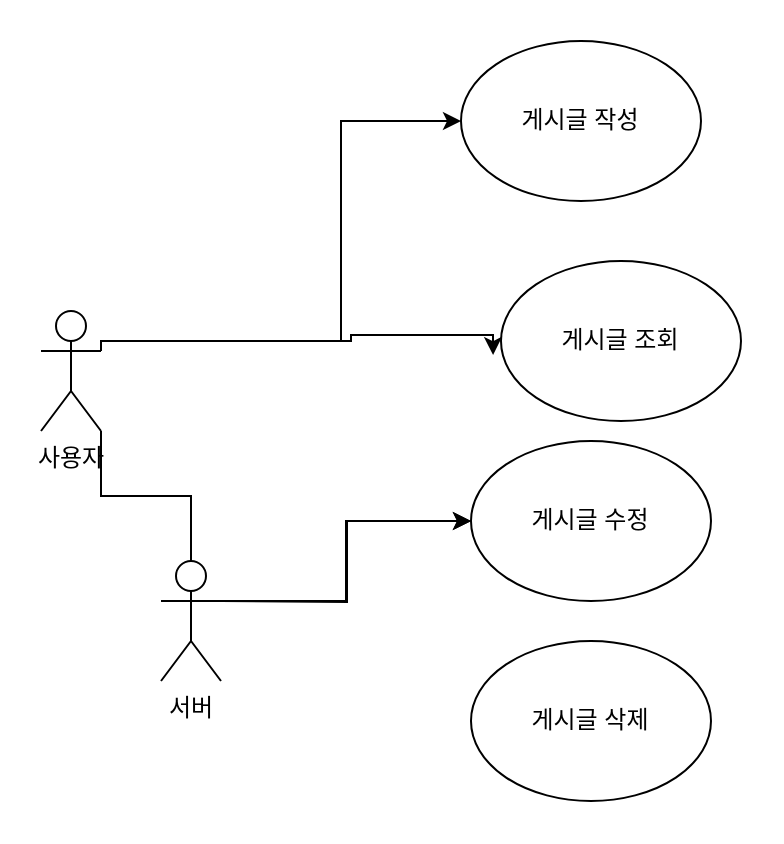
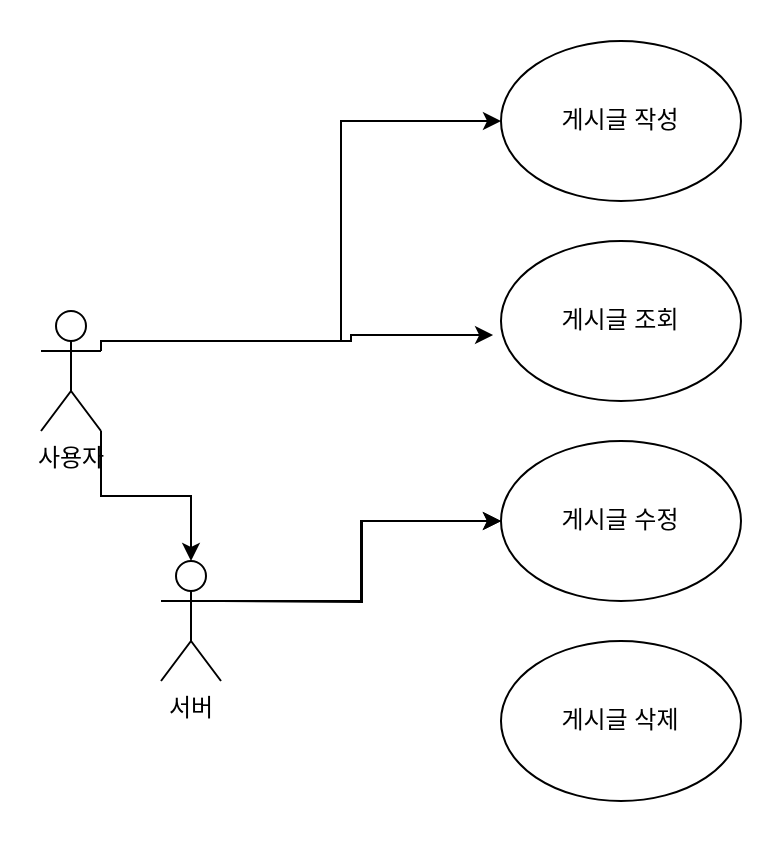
node "게시글 작성": moved (581, 121) -> (621, 121)
node "게시글 조회": moved (621, 341) -> (621, 321)
node "게시글 수정": moved (591, 521) -> (621, 521)
edge "사용자" -- "서버": arrowhead none -> classic
node "게시글 삭제": moved (591, 721) -> (621, 721)
